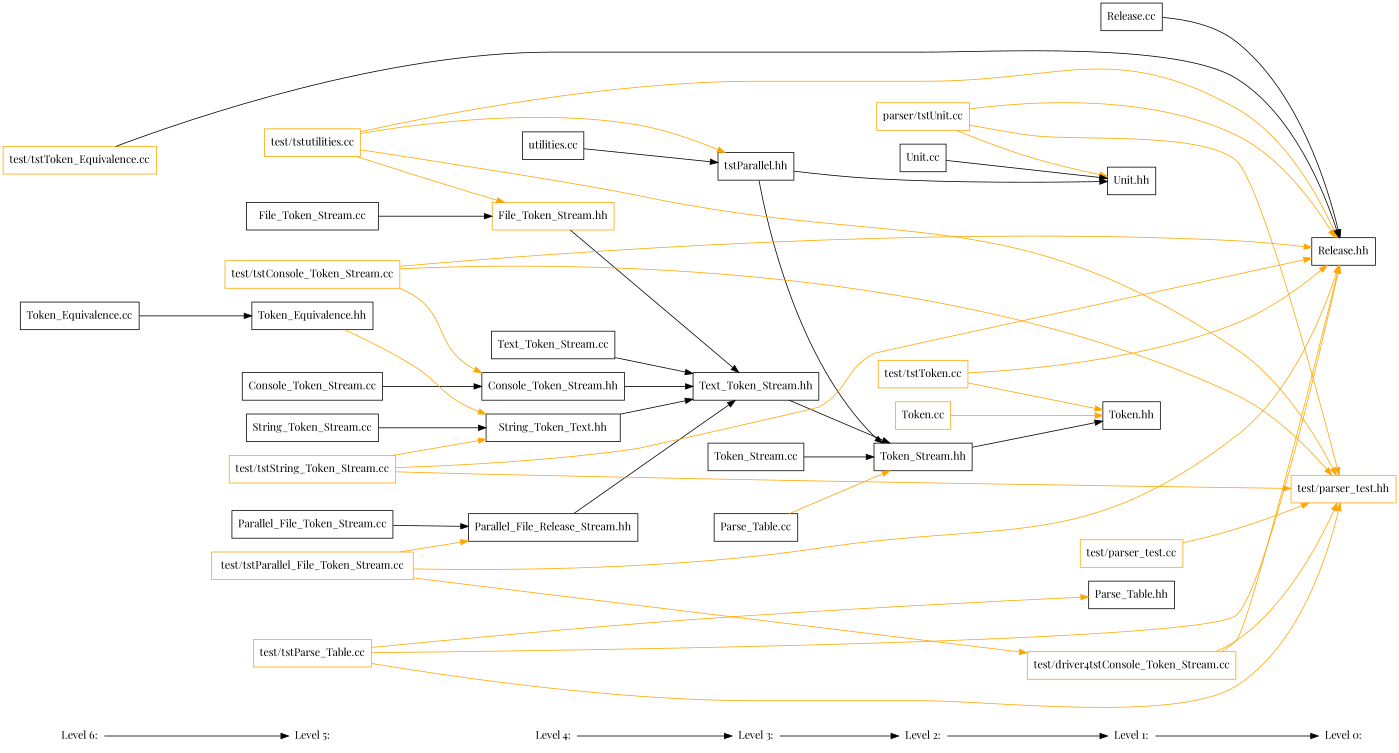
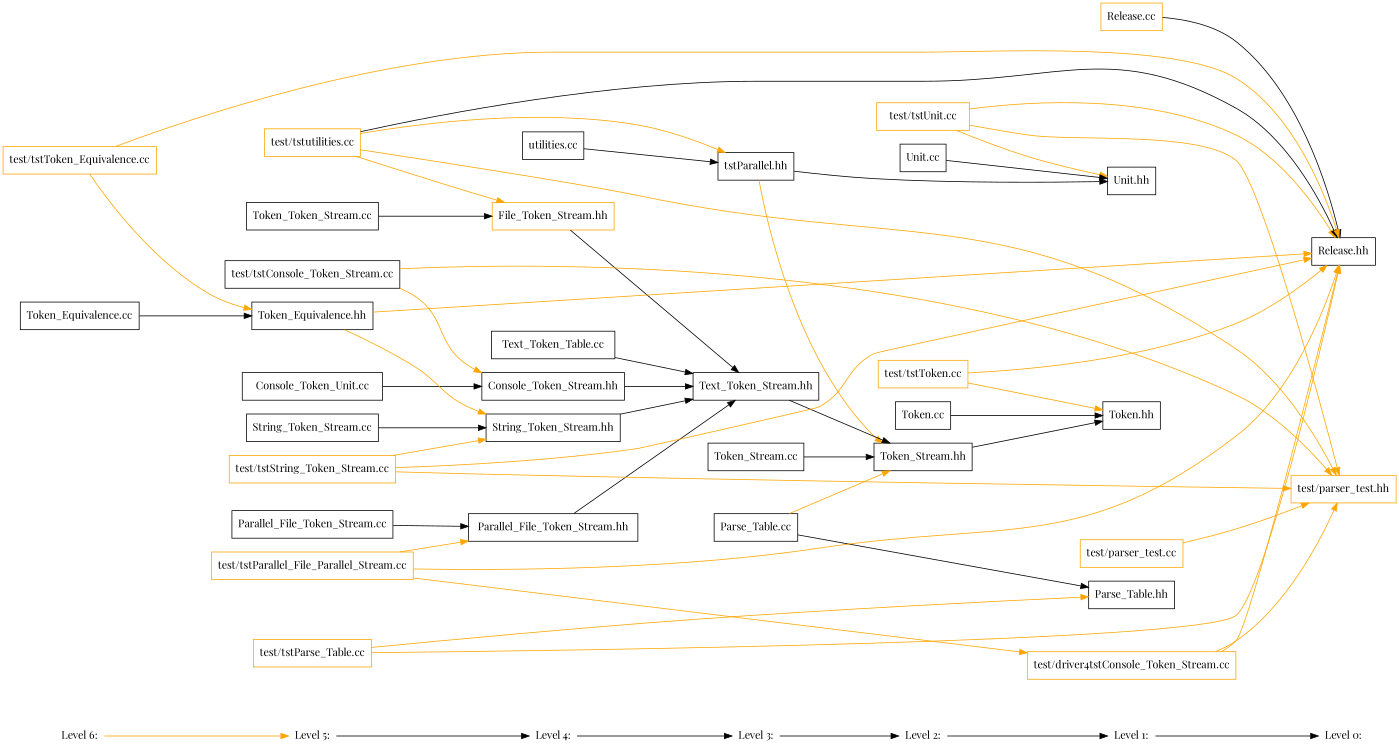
node "Release.cc": color black -> orange
edge "test/tstToken_Equivalence.cc" -> "Release.hh": color black -> orange
edge "test/tstutilities.cc" -> "Release.hh": color orange -> black
node "parser/tstUnit.cc": label "parser/tstUnit.cc" -> "test/tstUnit.cc"
node "File_Token_Stream.cc": label "File_Token_Stream.cc" -> "Token_Token_Stream.cc"
edge "test/tstConsole_Token_Stream.cc" -> "Release.hh": now "Token_Equivalence.hh" -> "Release.hh"
edge "test/tstToken_Equivalence.cc" -> "Token_Equivalence.hh": added
node "test/tstConsole_Token_Stream.cc": color orange -> black
edge "tstParallel.hh" -> "Token_Stream.hh": color black -> orange
node "Text_Token_Stream.cc": label "Text_Token_Stream.cc" -> "Text_Token_Table.cc"
node "Console_Token_Stream.cc": label "Console_Token_Stream.cc" -> "Console_Token_Unit.cc"
node "Token.cc": color orange -> black
edge "Token.cc" -> "Token.hh": color orange -> black
node "String_Token_Text.hh": label "String_Token_Text.hh" -> "String_Token_Stream.hh"
node "Parallel_File_Release_Stream.hh": label "Parallel_File_Release_Stream.hh" -> "Parallel_File_Token_Stream.hh"
edge "Parse_Table.cc" -> "Parse_Table.hh": added
node "test/tstParallel_File_Token_Stream.cc": label "test/tstParallel_File_Token_Stream.cc" -> "test/tstParallel_File_Parallel_Stream.cc"
edge "test/tstParse_Table.cc" -> "test/parser_test.hh": removed
edge "Level 6:" -> "Level 5:": color black -> orange
edge "Level 5:" -> "Level 4:": added
